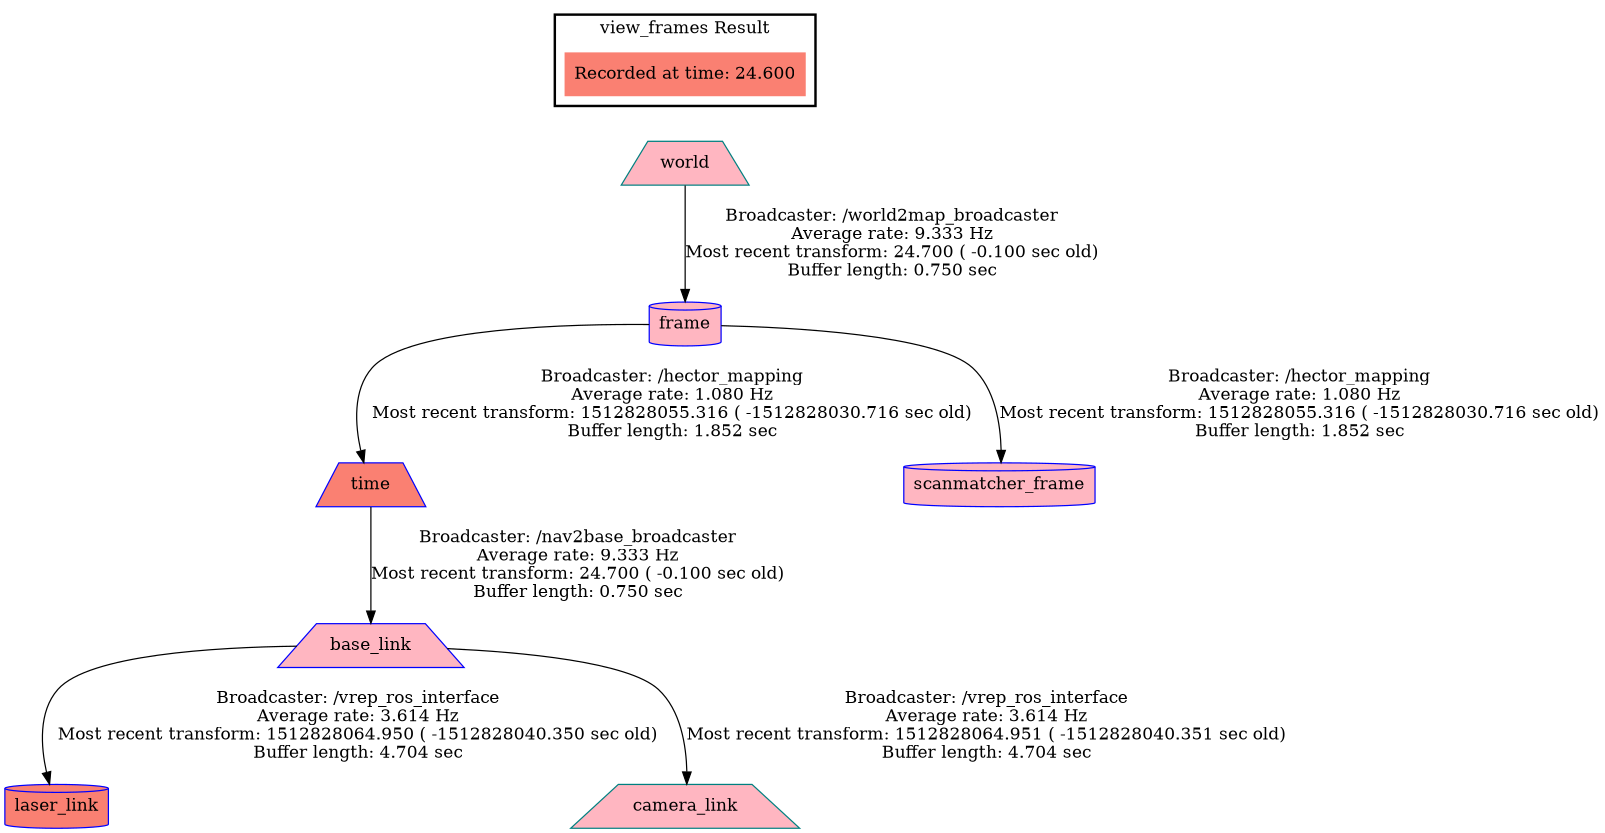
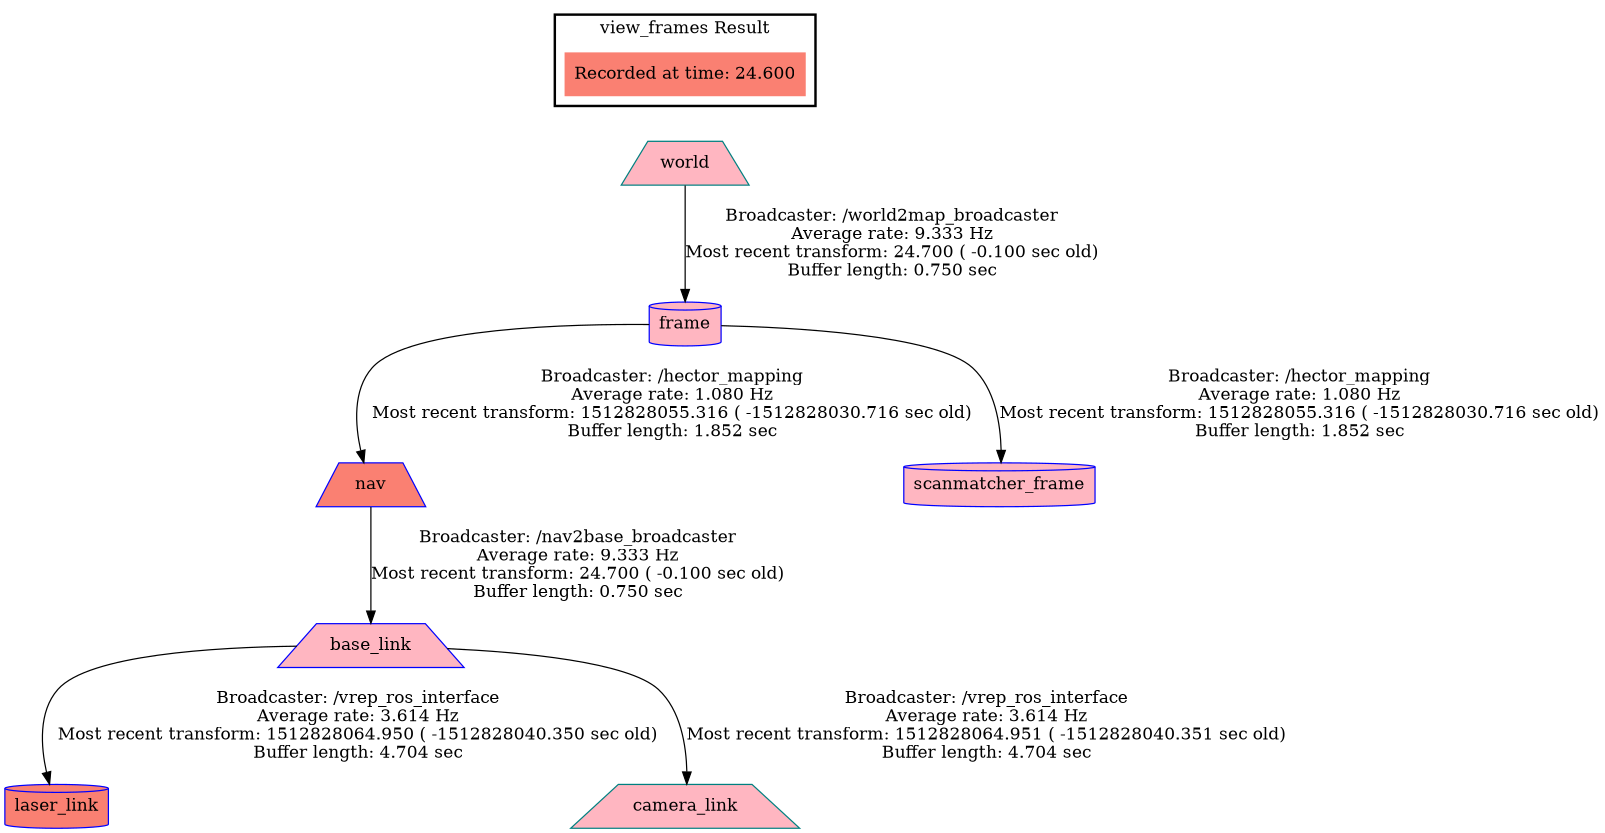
node "time": label "time" -> "nav"
